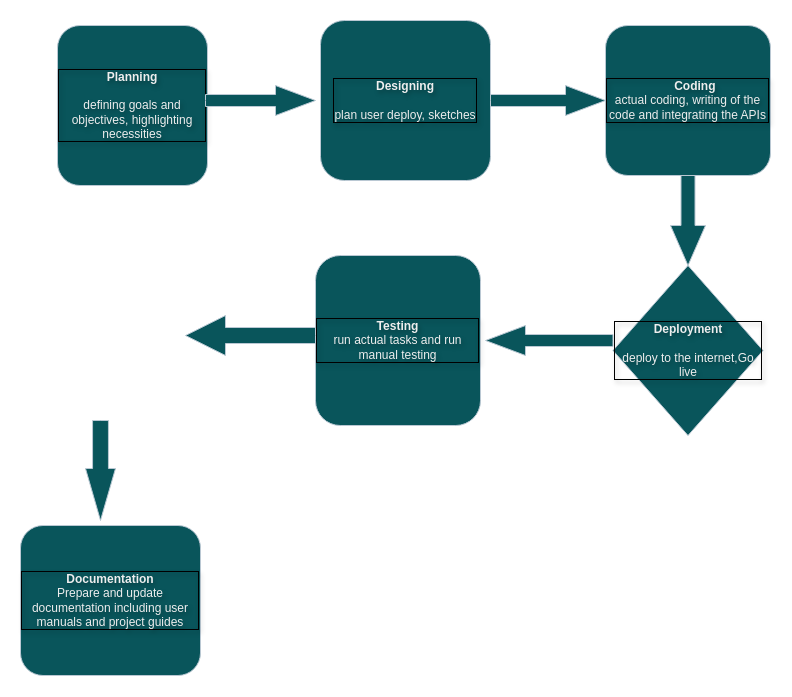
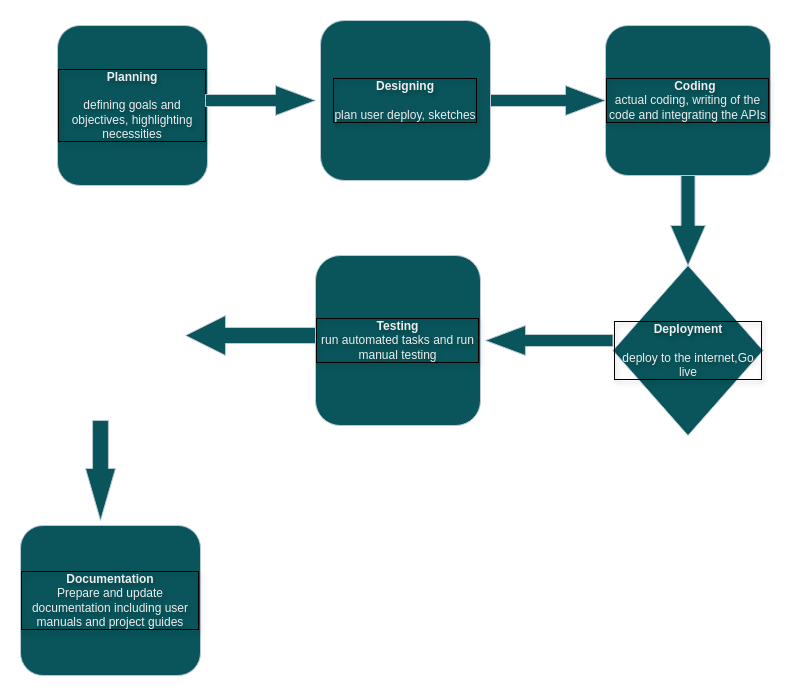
node "Testing run actual tasks and run manual testing": label "Testing run actual tasks and run manual testing" -> "Testing run automated tasks and run manual testing"
